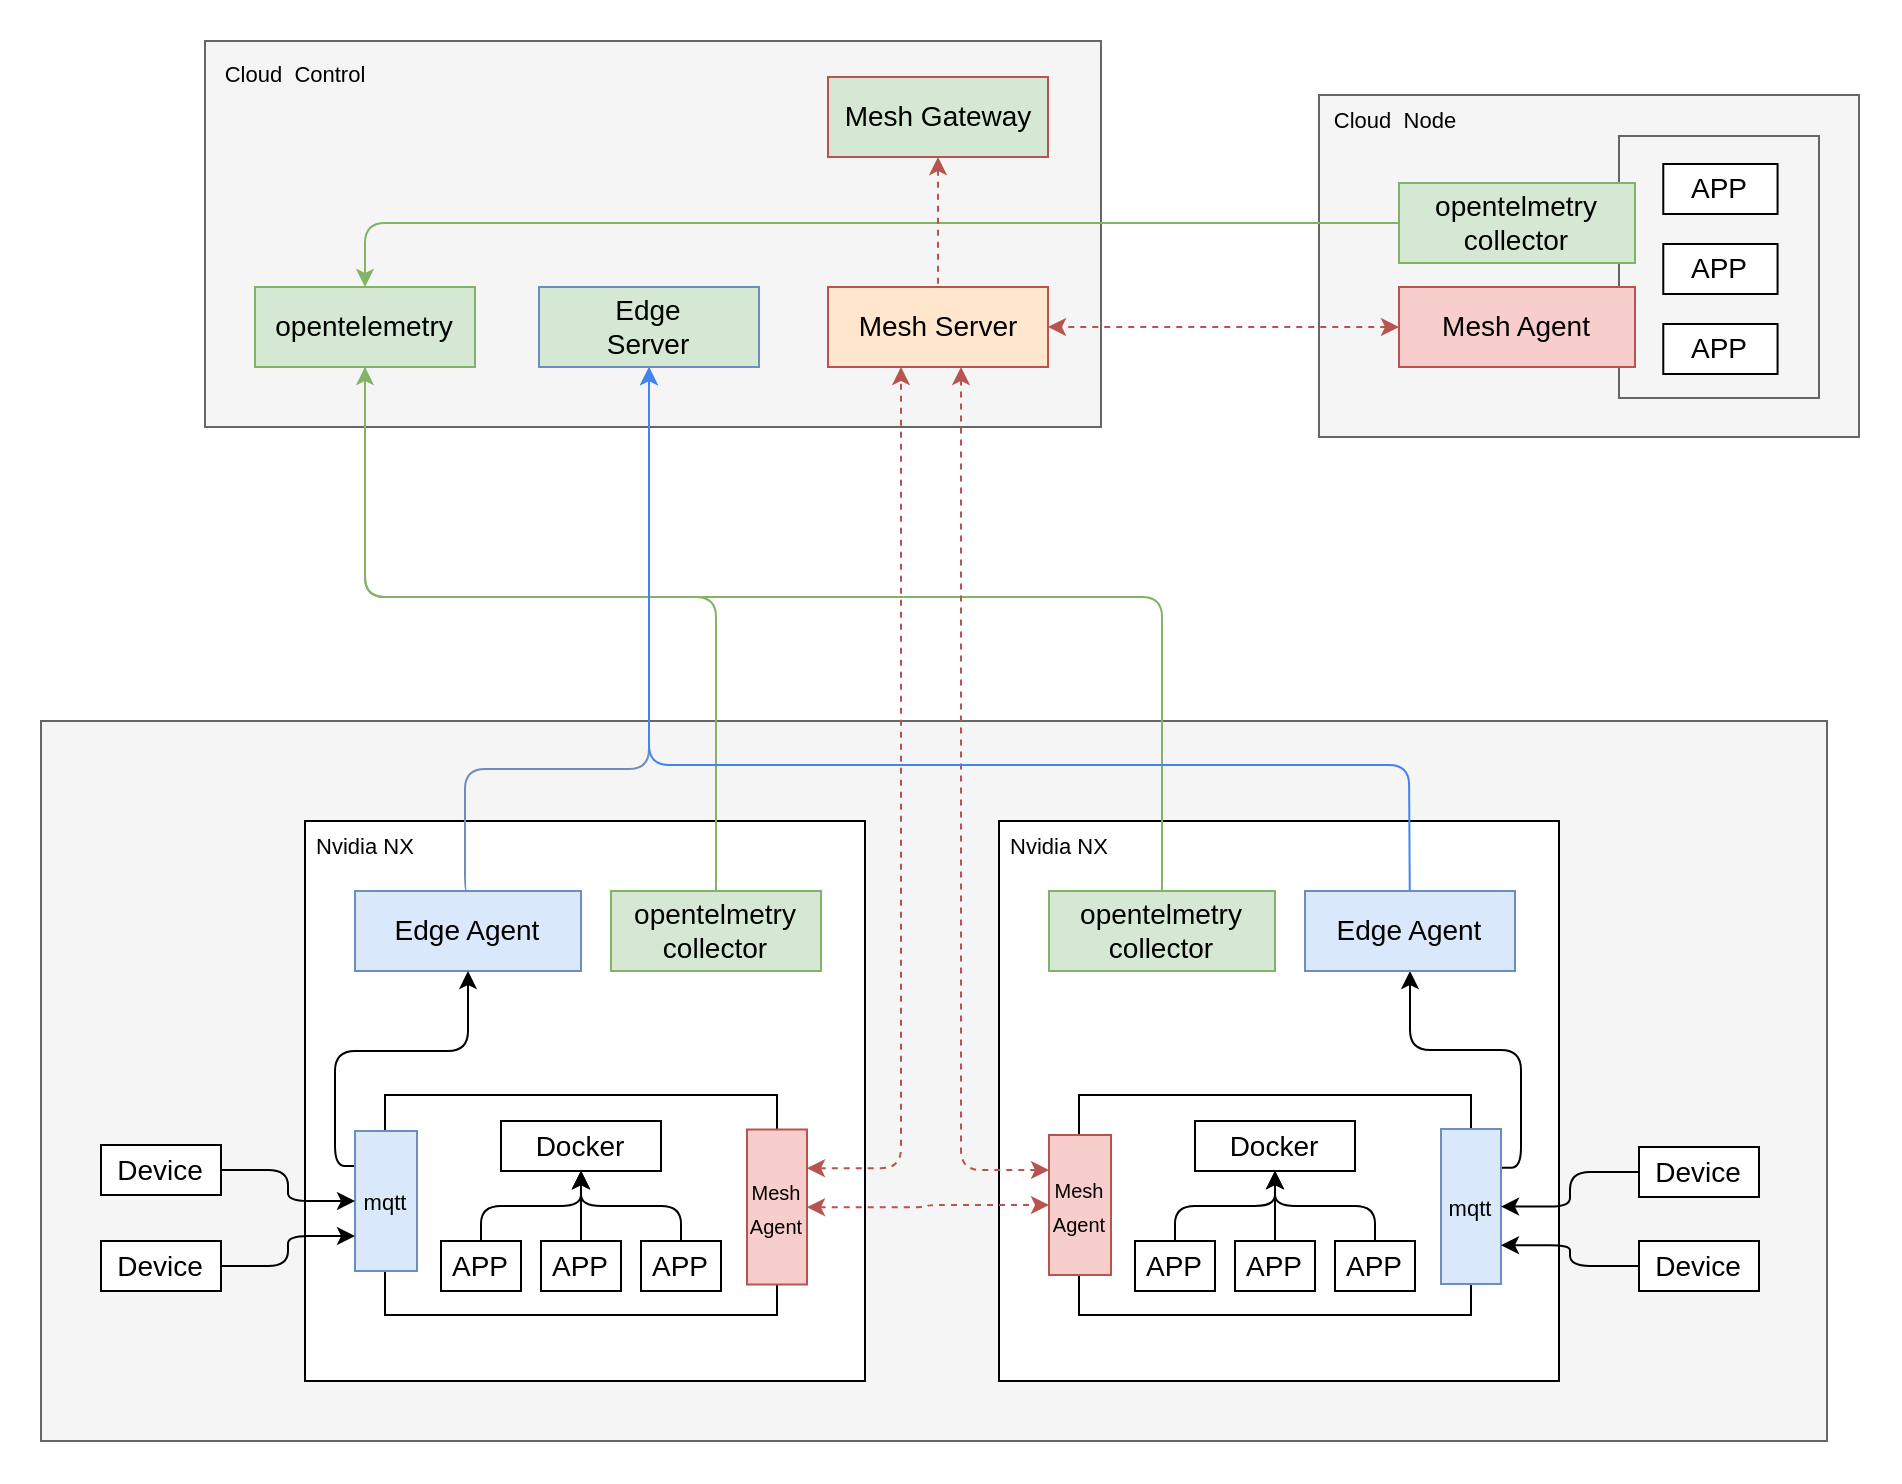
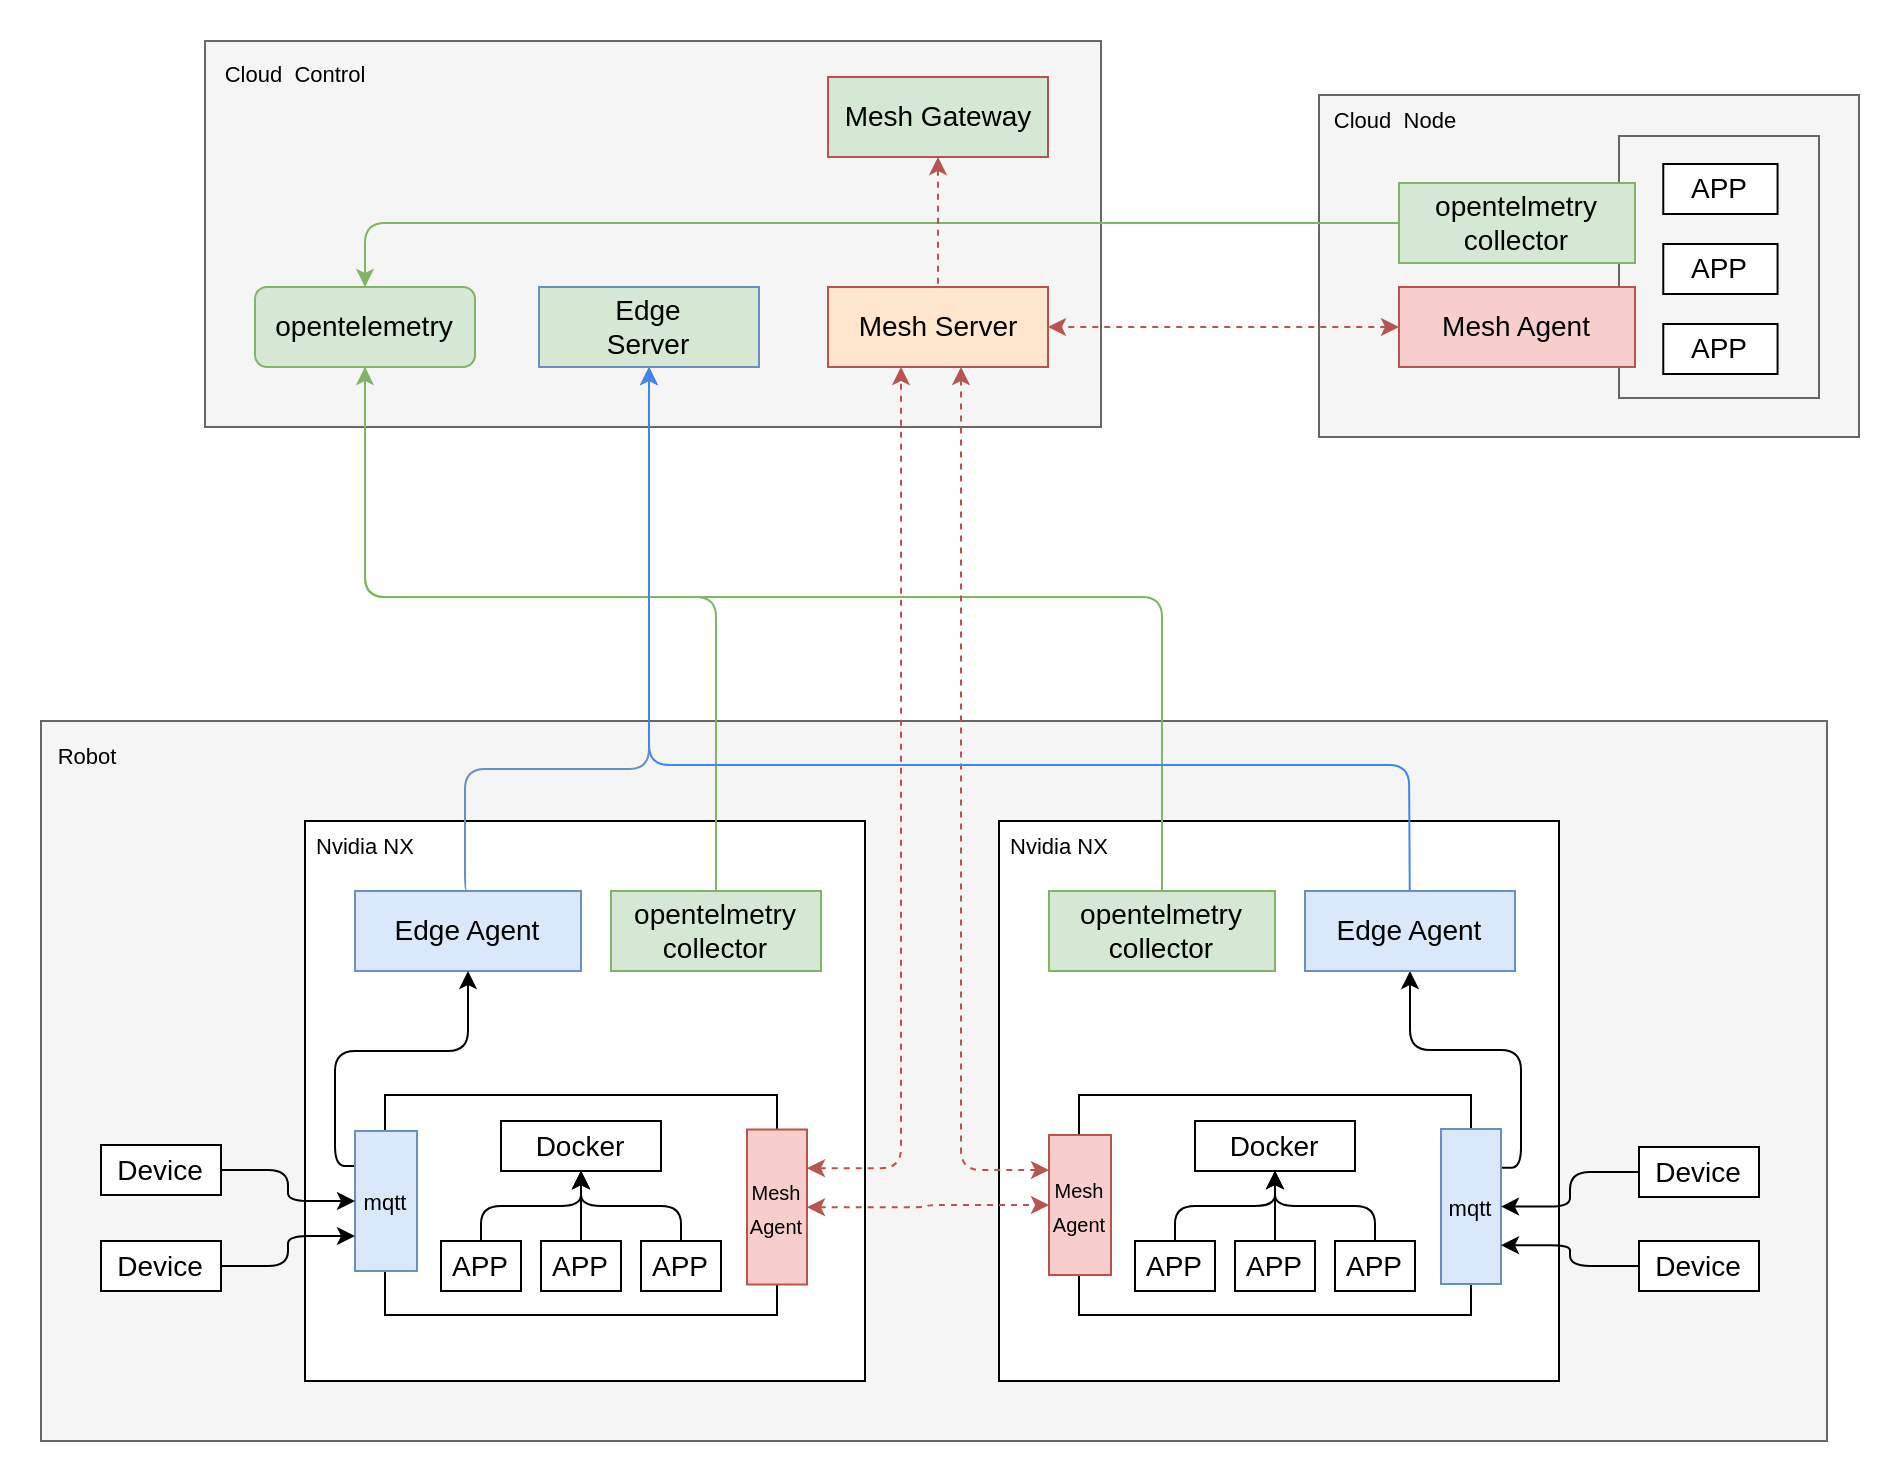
node "opentelemetry": shape rectangle -> rounded rectangle
node "Robot": added
